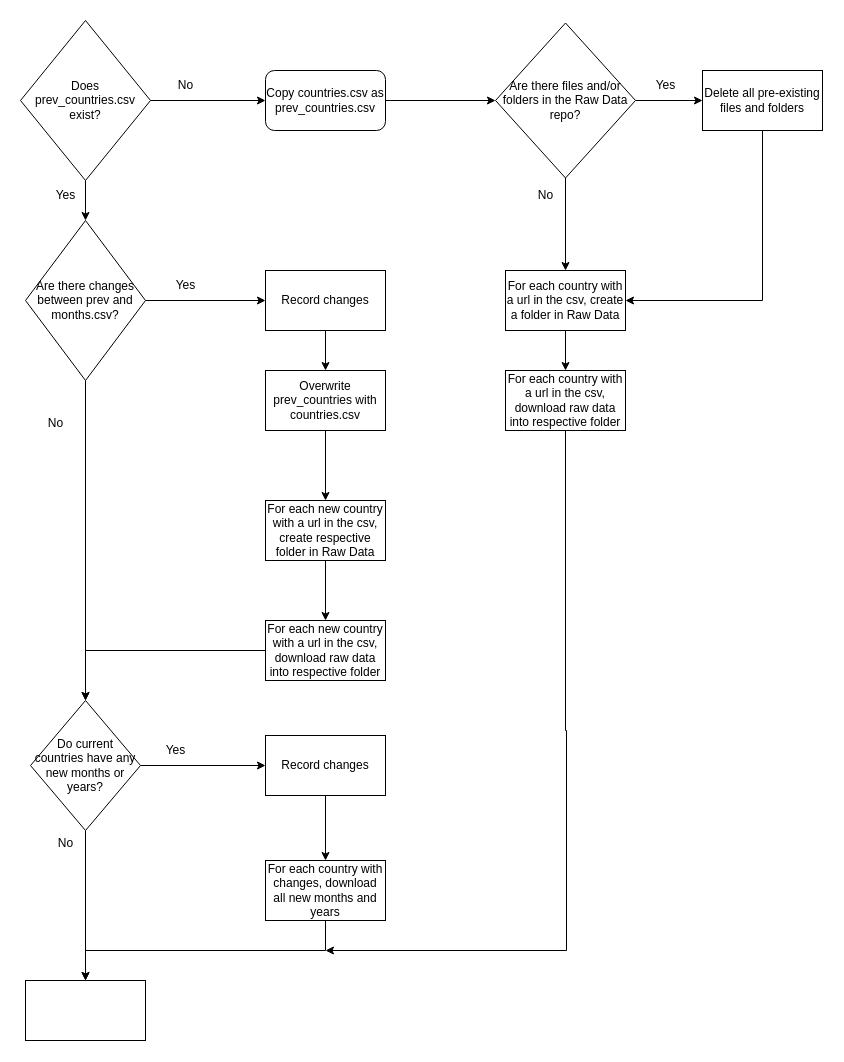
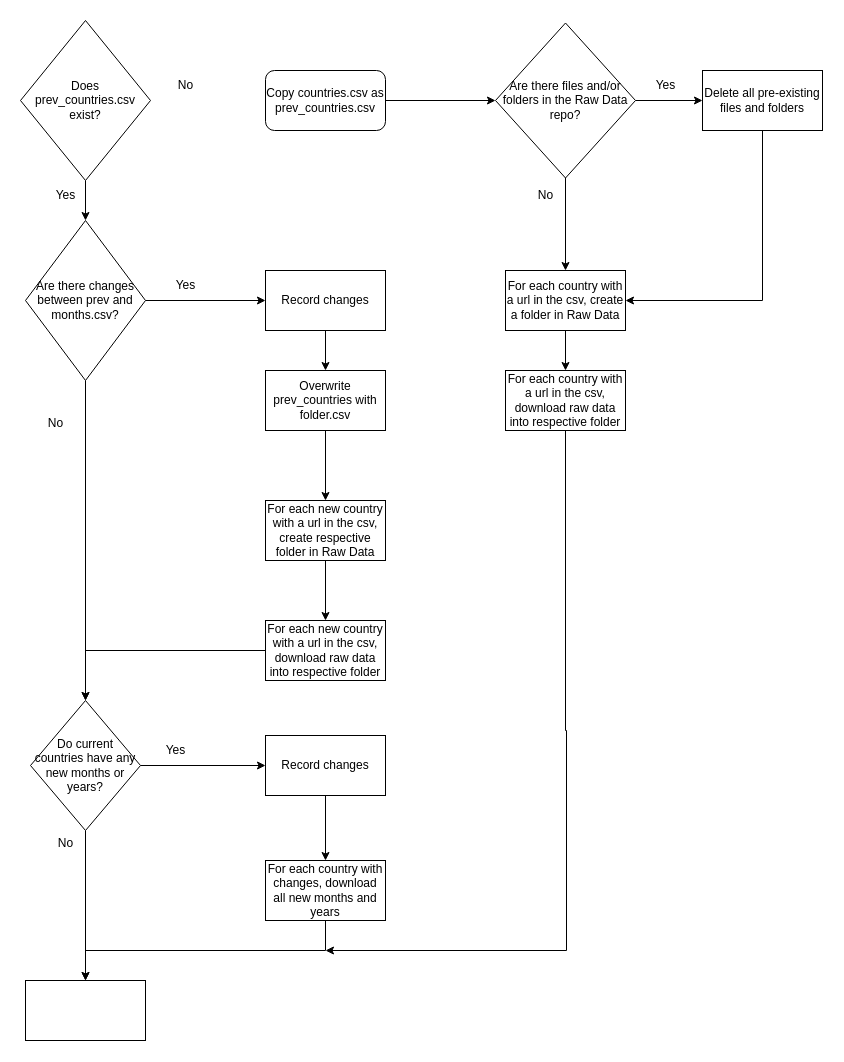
edge "Does prev_countries.csv exist?" -> "Copy countries.csv as prev_countries.csv": removed
node "Overwrite prev_countries with countries.csv": label "Overwrite prev_countries with countries.csv" -> "Overwrite prev_countries with folder.csv"
